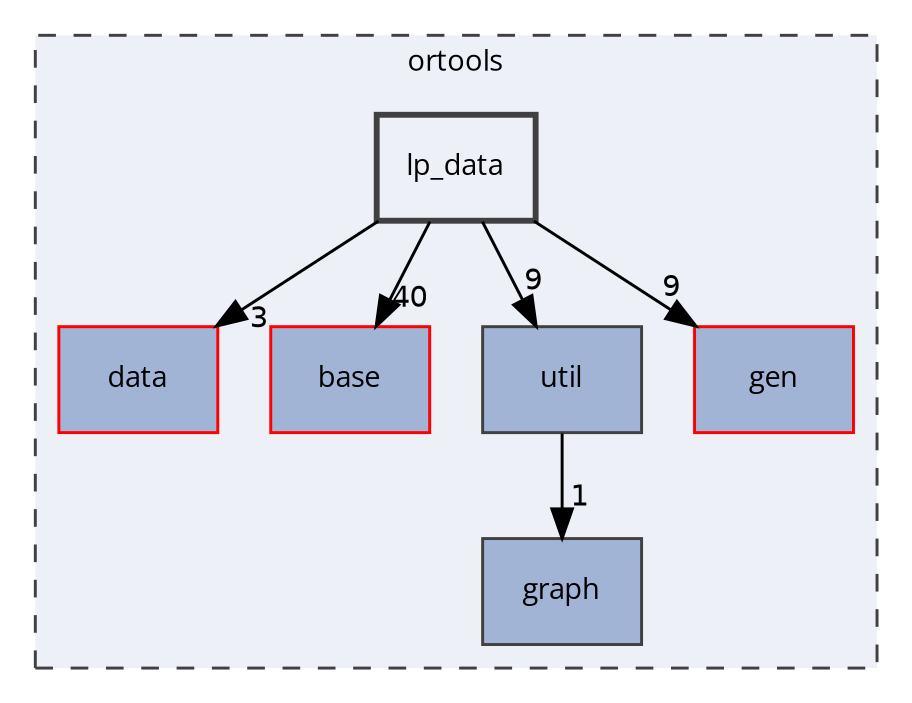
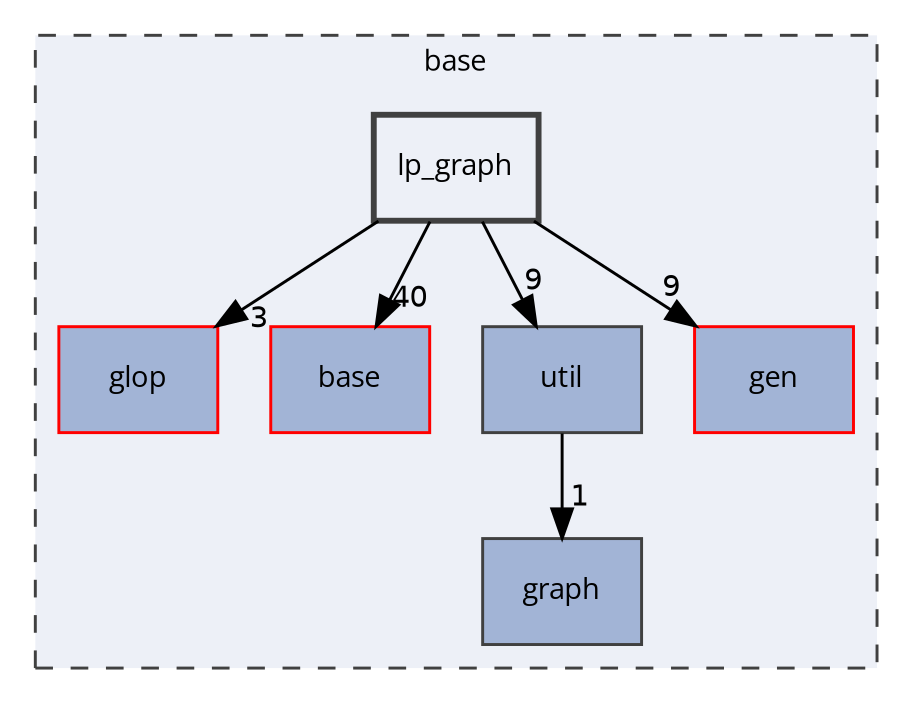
cluster "ortools": label "ortools" -> "base"
node "lp_data": label "lp_data" -> "lp_graph"
node "data": label "data" -> "glop"
